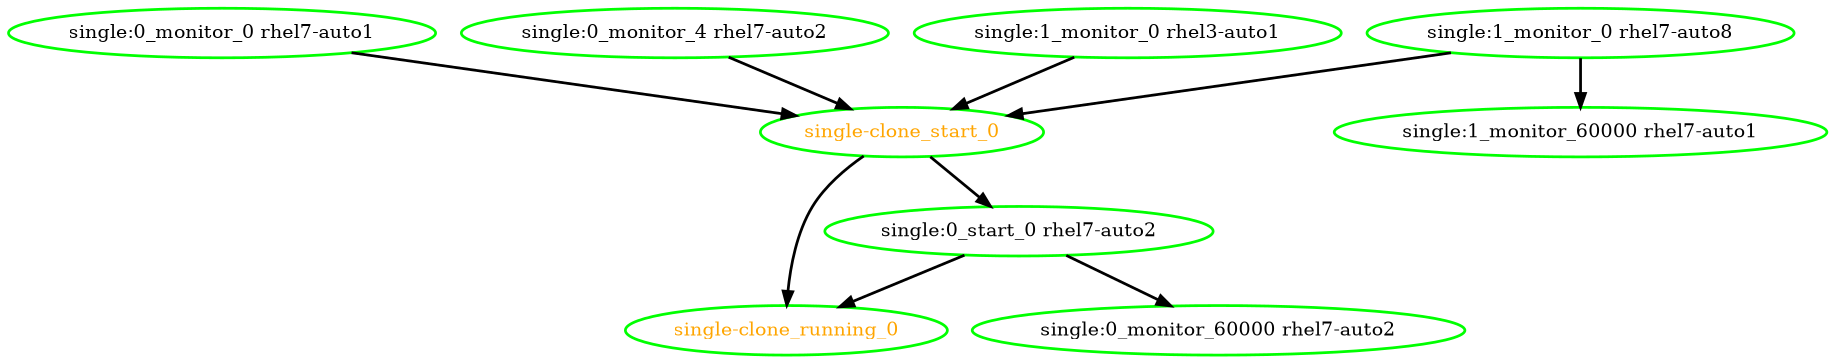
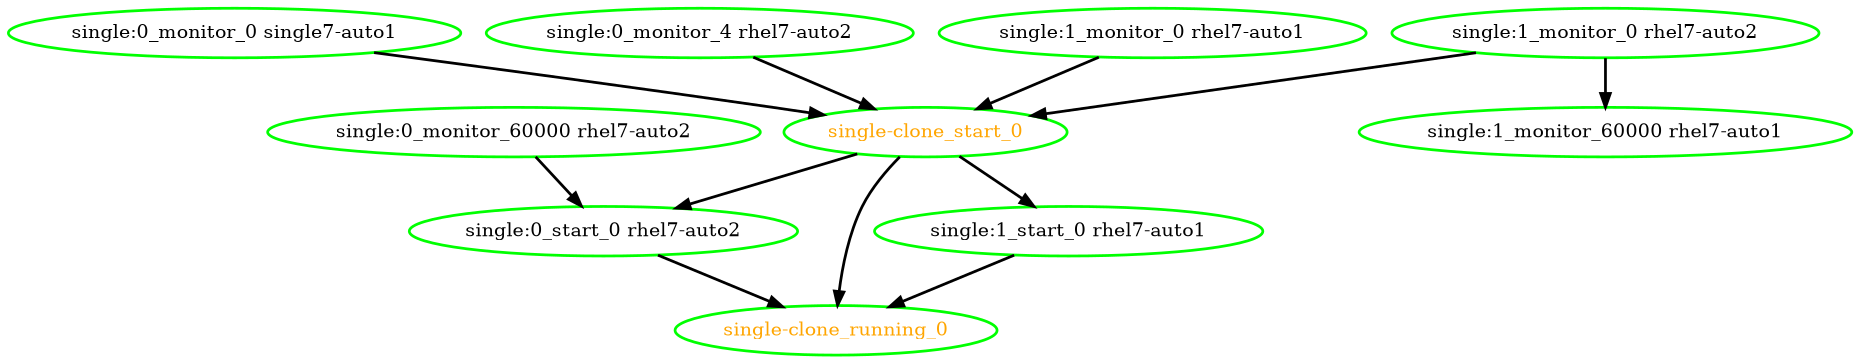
node "single:0_monitor_0 rhel7-auto1": label "single:0_monitor_0 rhel7-auto1" -> "single:0_monitor_0 single7-auto1"
node "single:1_monitor_0 rhel3-auto1": label "single:1_monitor_0 rhel3-auto1" -> "single:1_monitor_0 rhel7-auto1"
node "single:1_monitor_0 rhel7-auto8": label "single:1_monitor_0 rhel7-auto8" -> "single:1_monitor_0 rhel7-auto2"
node "single:1_start_0 rhel7-auto1": added
edge "single:0_start_0 rhel7-auto2" -> "single:0_monitor_60000 rhel7-auto2": reversed
